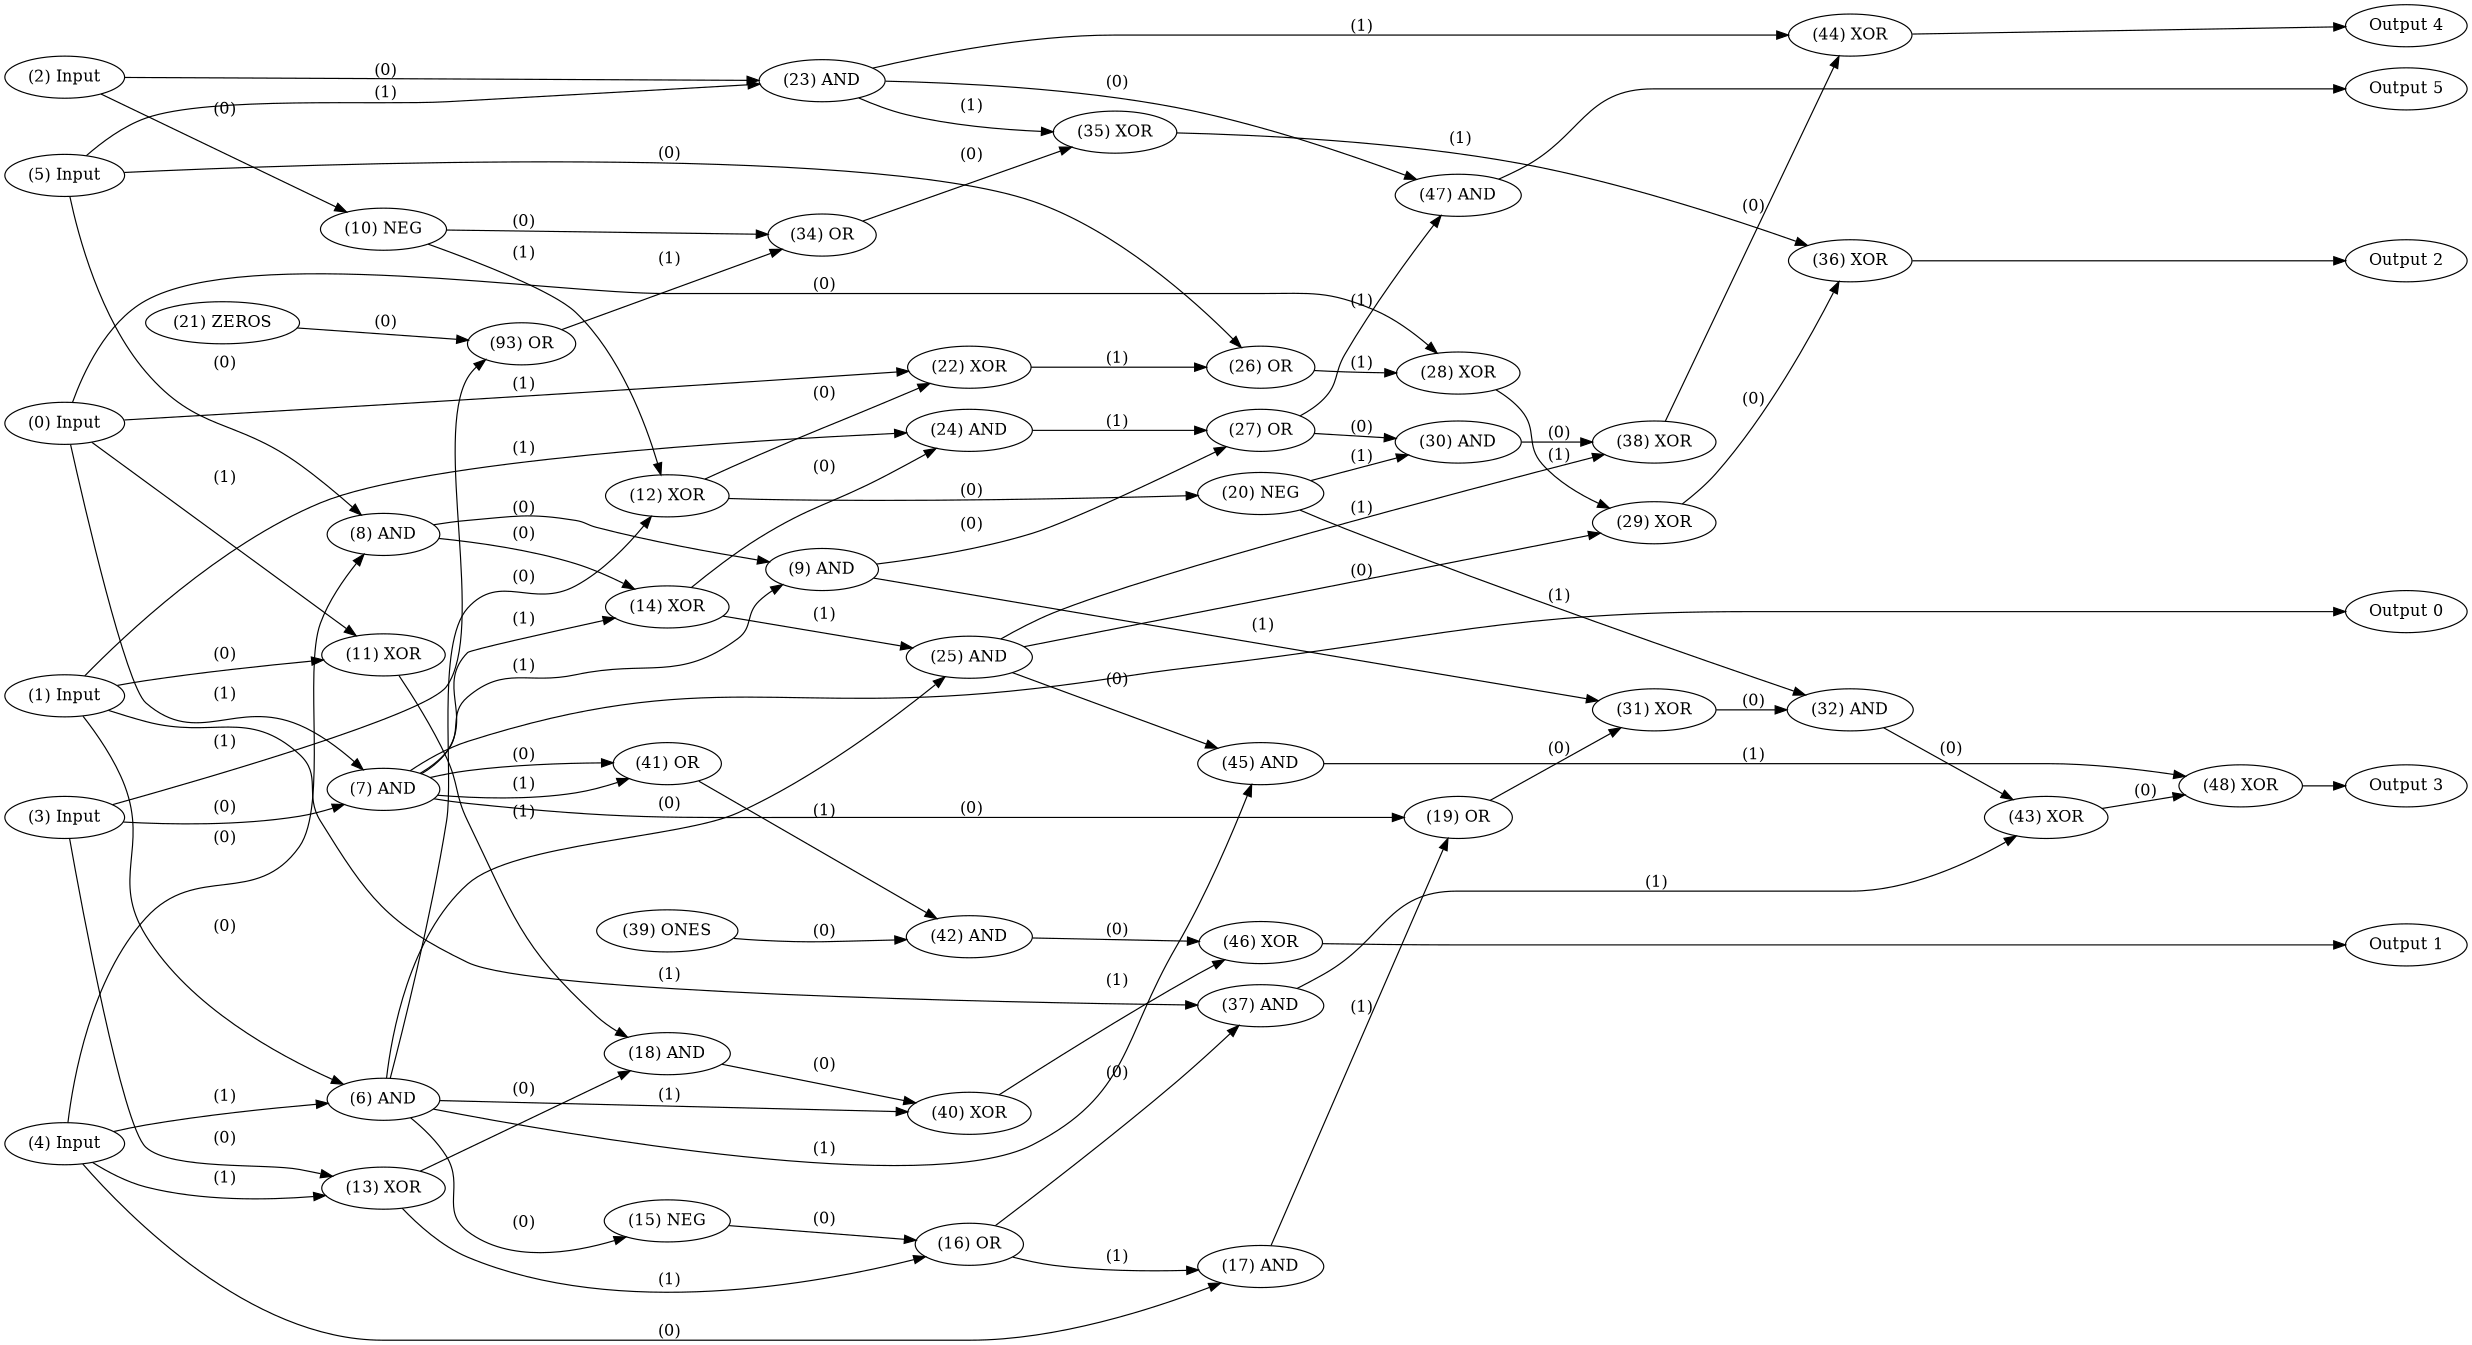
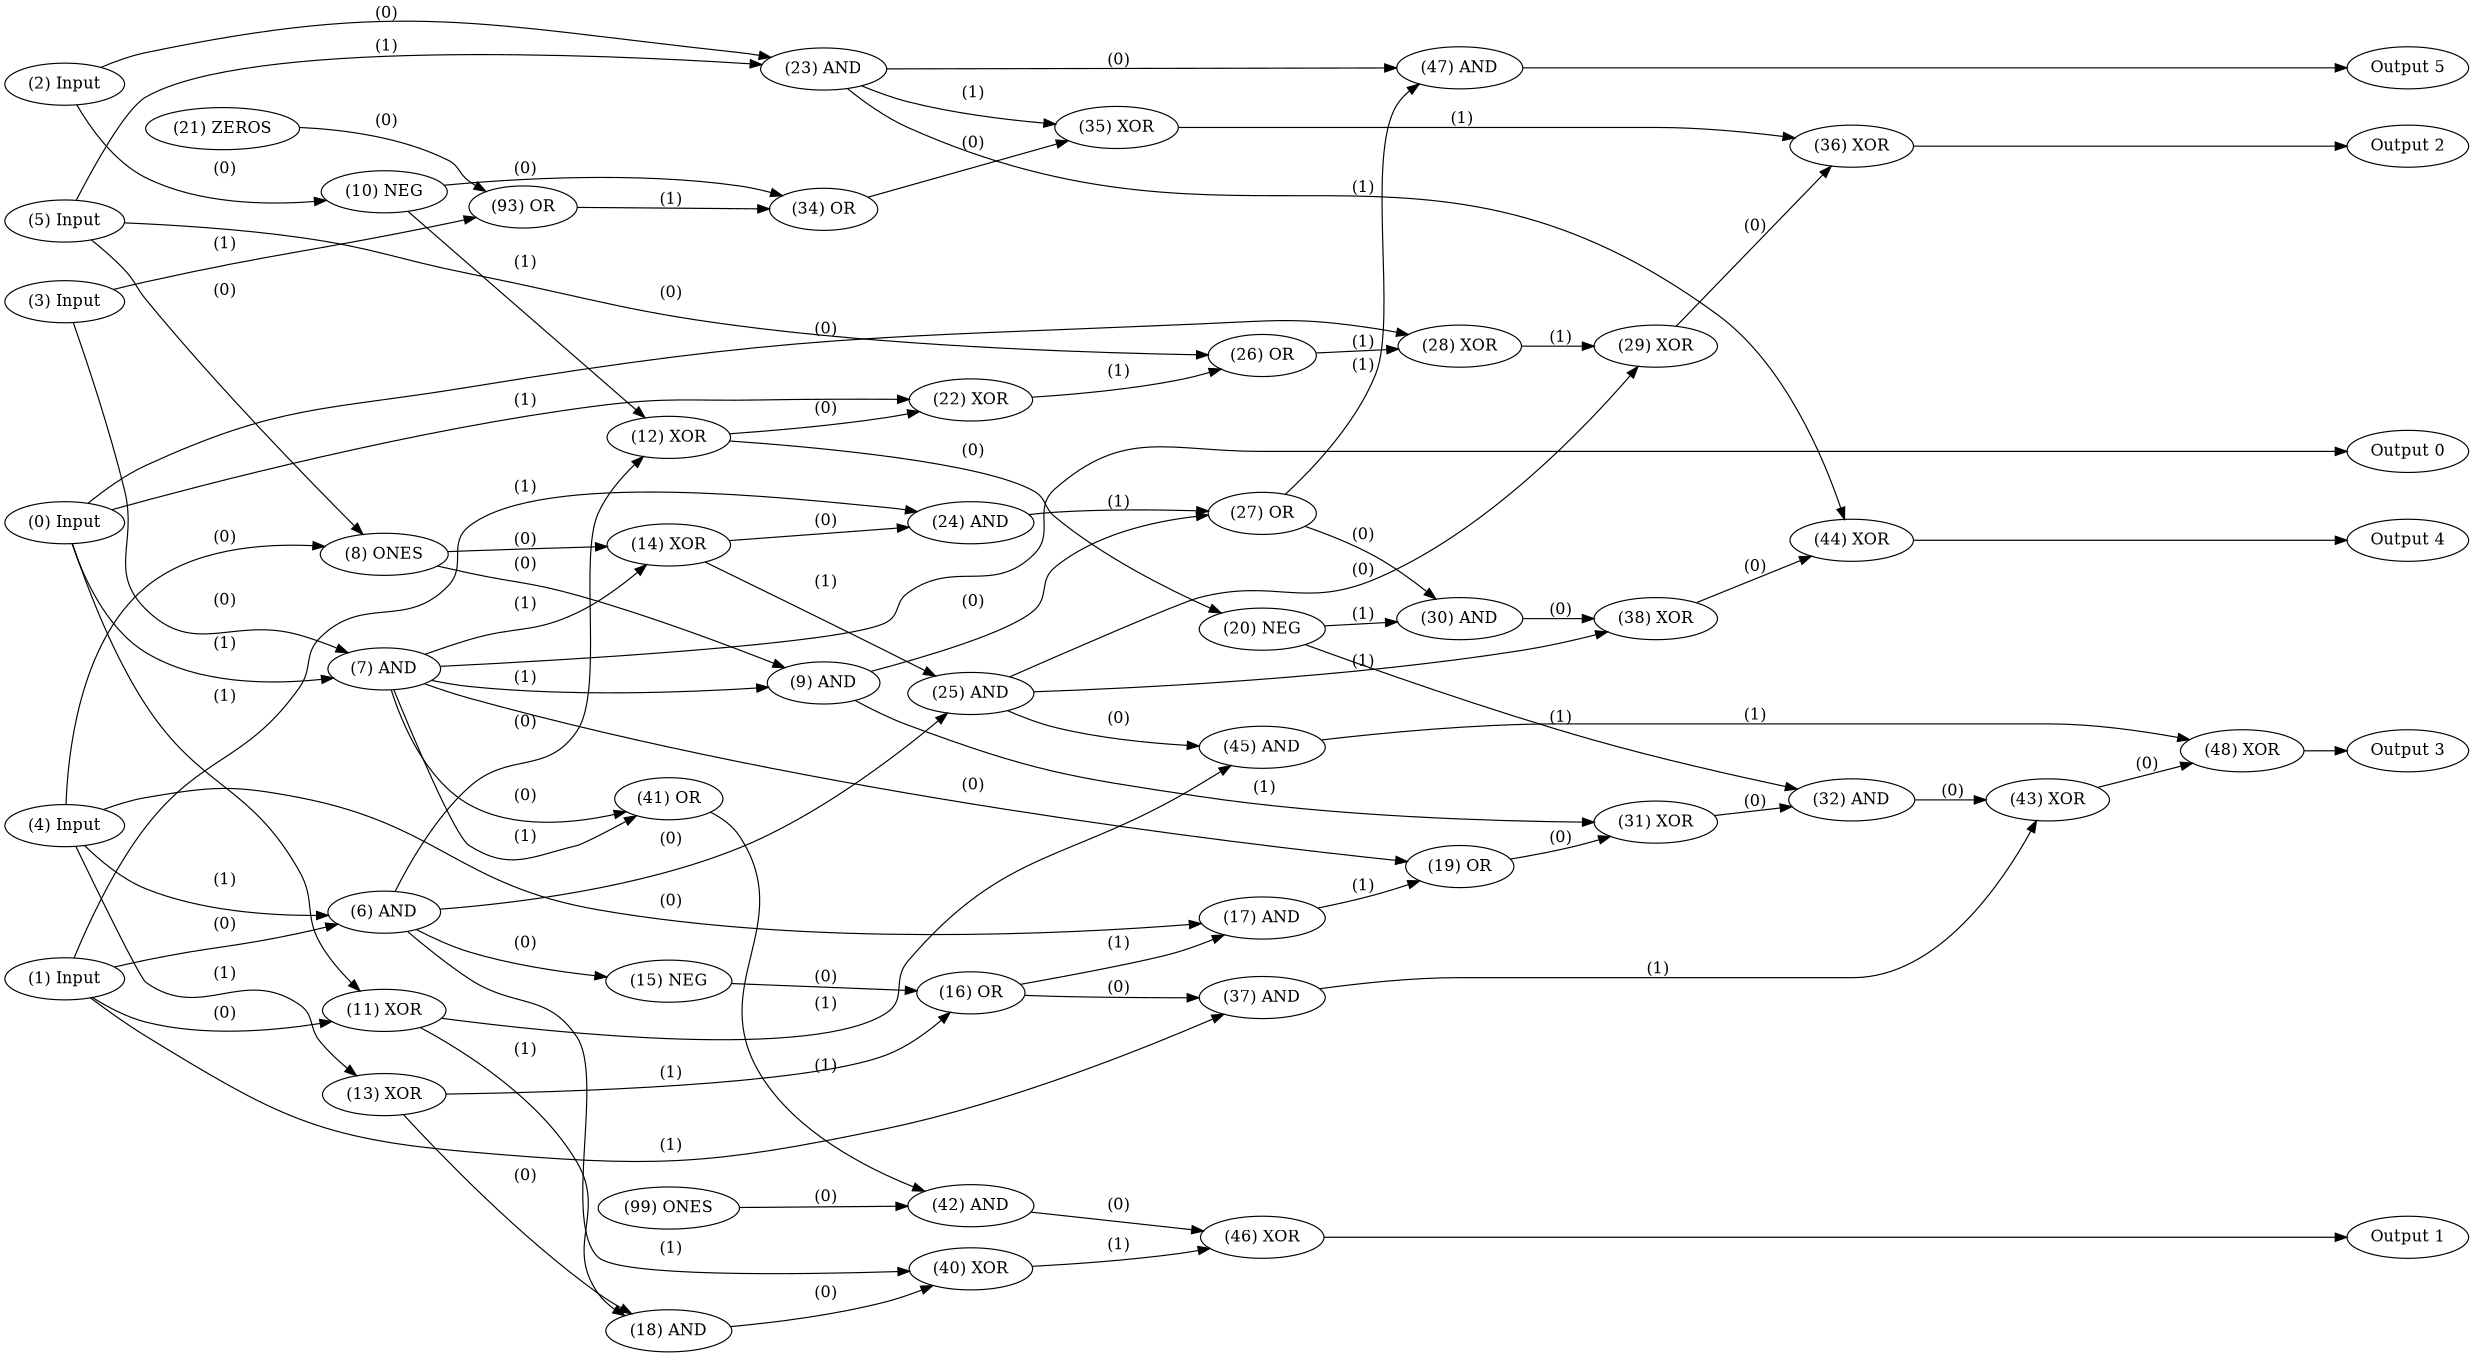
node "(8) AND": label "(8) AND" -> "(8) ONES"
node "(39) ONES": label "(39) ONES" -> "(99) ONES"
edge "(3) Input" -> "(13) XOR": removed, label "(0)"
edge "(6) AND" -> "(45) AND": now "(11) XOR" -> "(45) AND"
